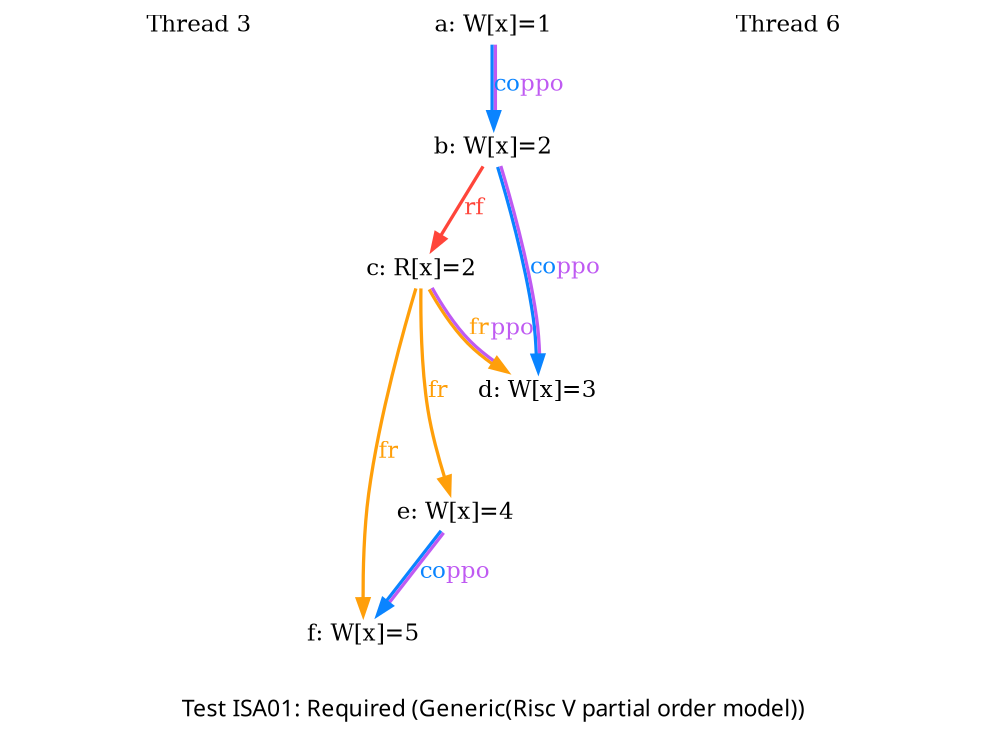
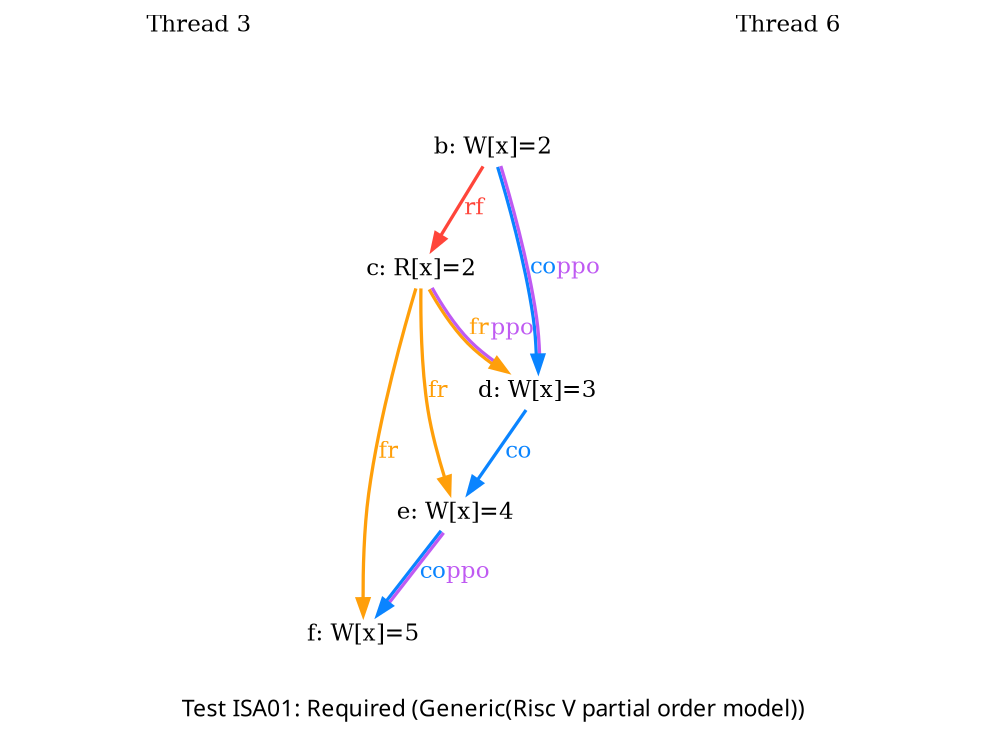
node "a: W[x]=1": removed
edge "d: W[x]=3" -> "e: W[x]=4": added, label "co"
